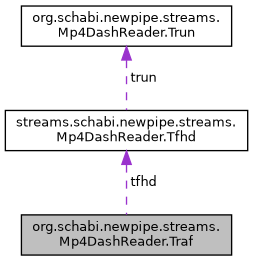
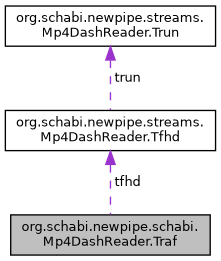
node "streams.schabi.newpipe.streams. Mp4DashReader.Tfhd": label "streams.schabi.newpipe.streams. Mp4DashReader.Tfhd" -> "org.schabi.newpipe.streams. Mp4DashReader.Tfhd"
node "org.schabi.newpipe.streams. Mp4DashReader.Traf": label "org.schabi.newpipe.streams. Mp4DashReader.Traf" -> "org.schabi.newpipe.schabi. Mp4DashReader.Traf"
